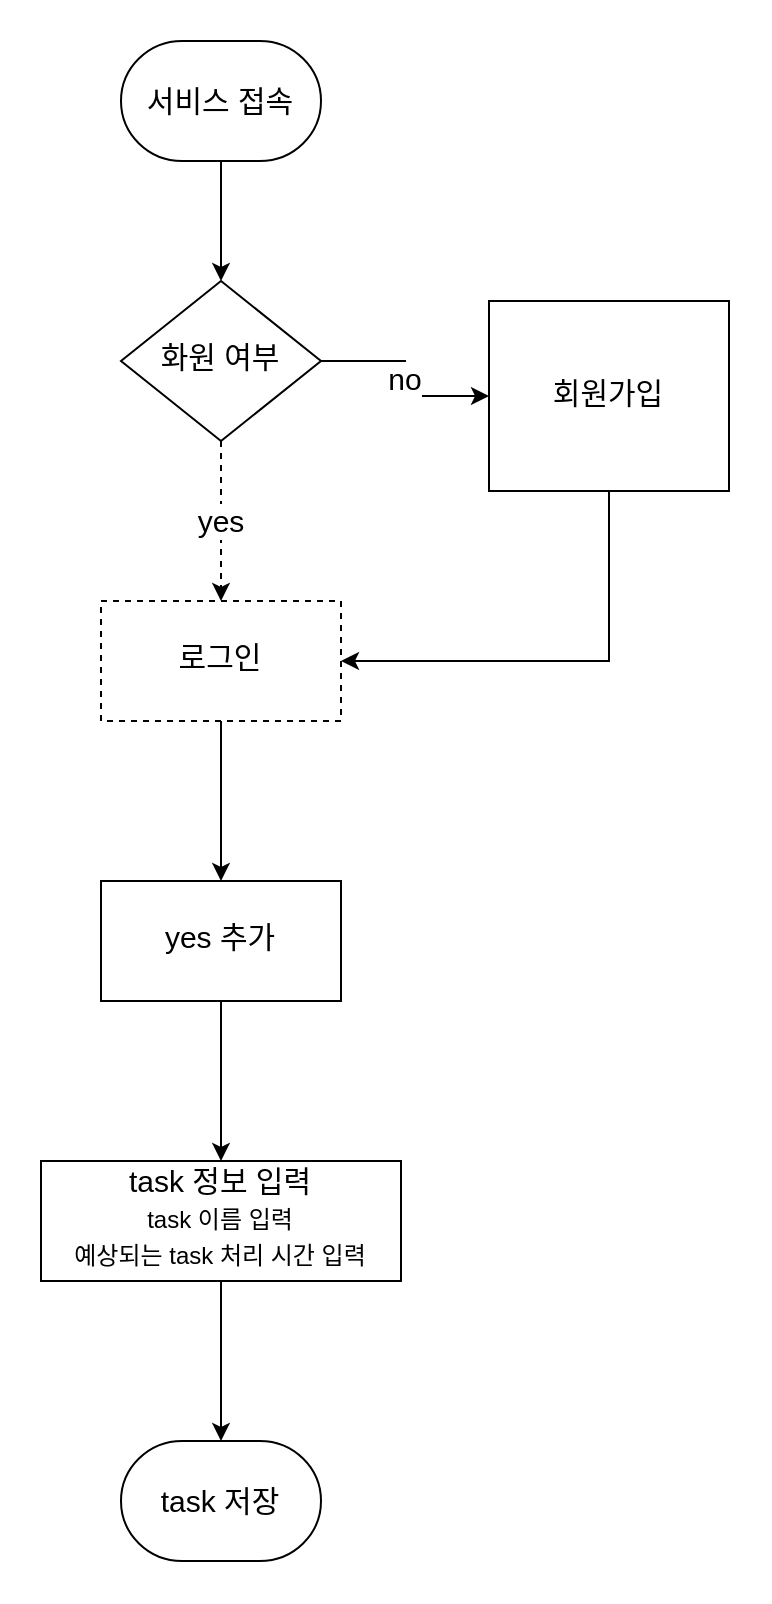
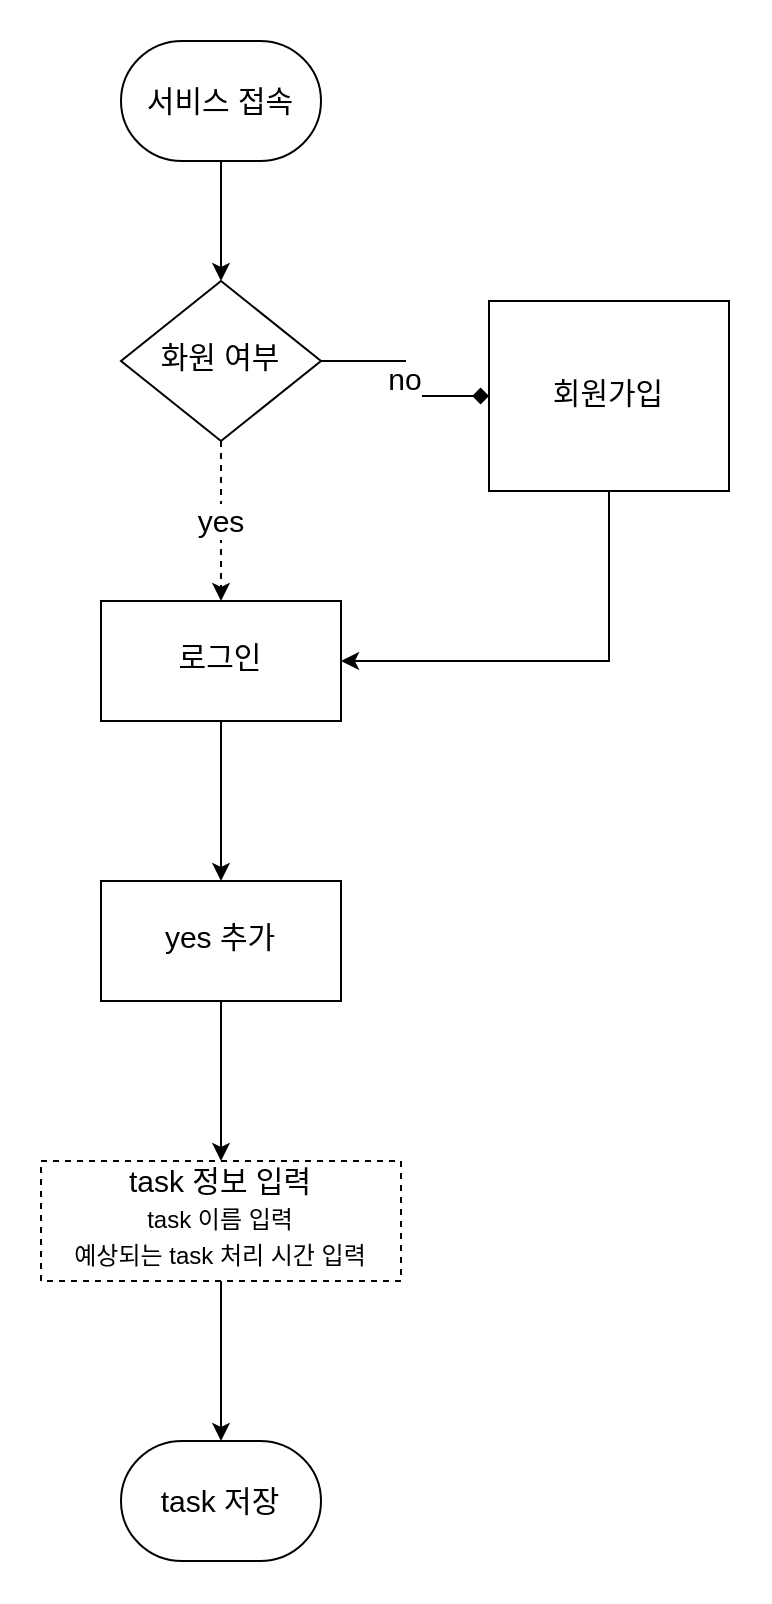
edge "화원 여부" -> "회원가입": arrowhead classic -> diamond
node "로그인": style dashed -> solid
node "task 정보 입력task 이름 입력예상되는 task 처리 시간 입력": style solid -> dashed
